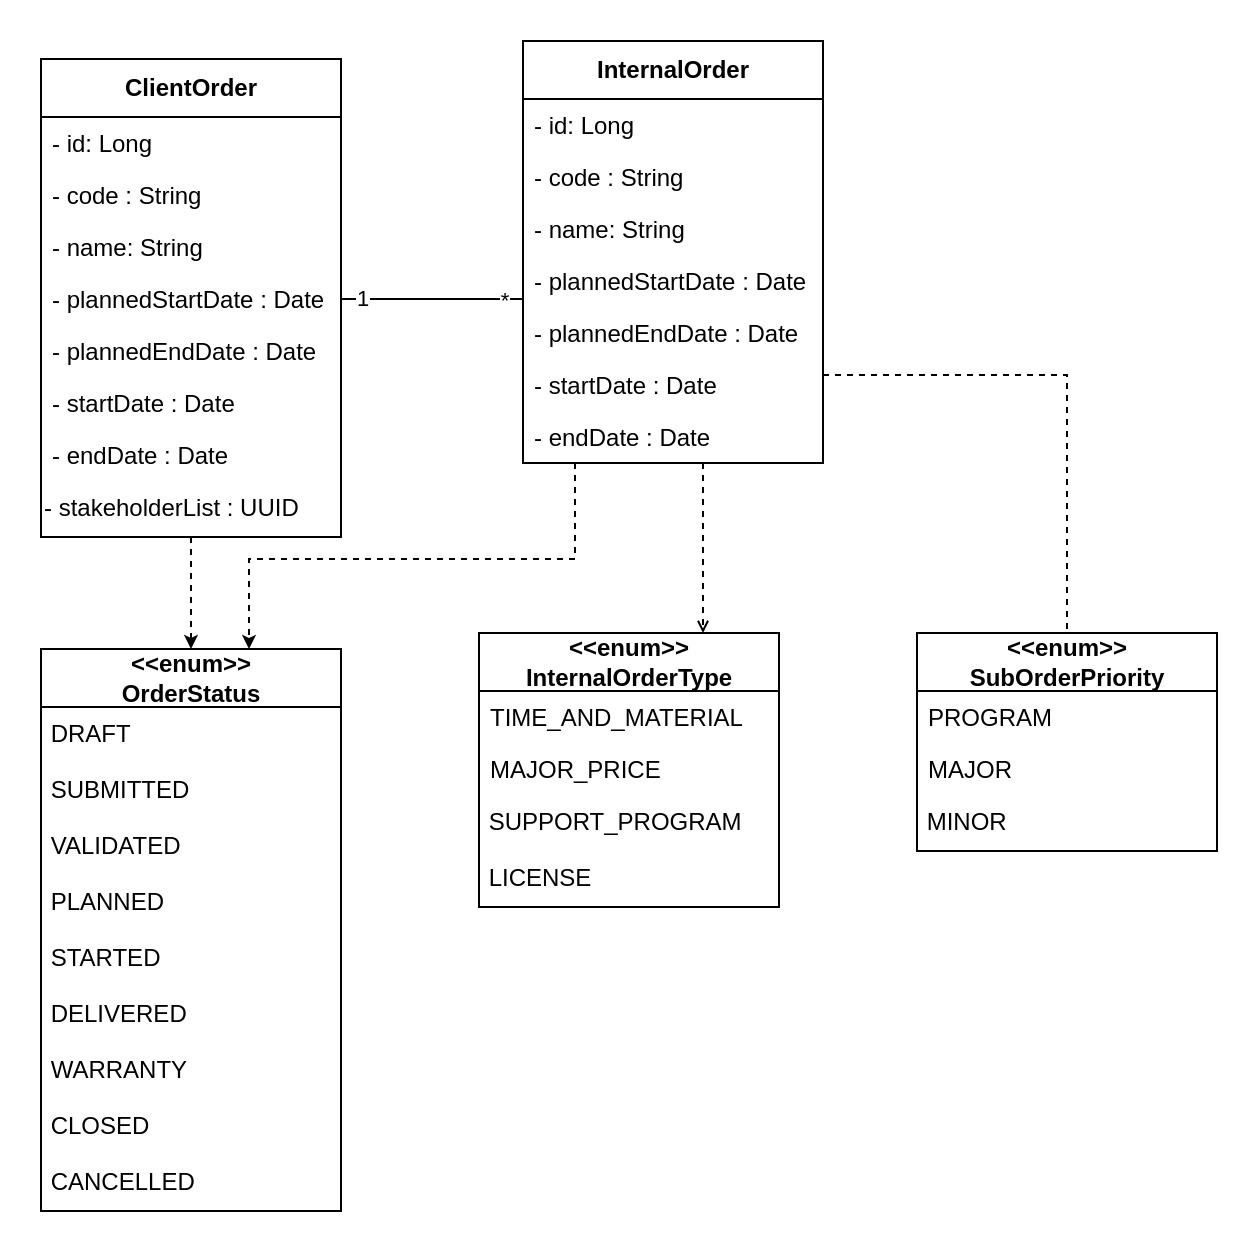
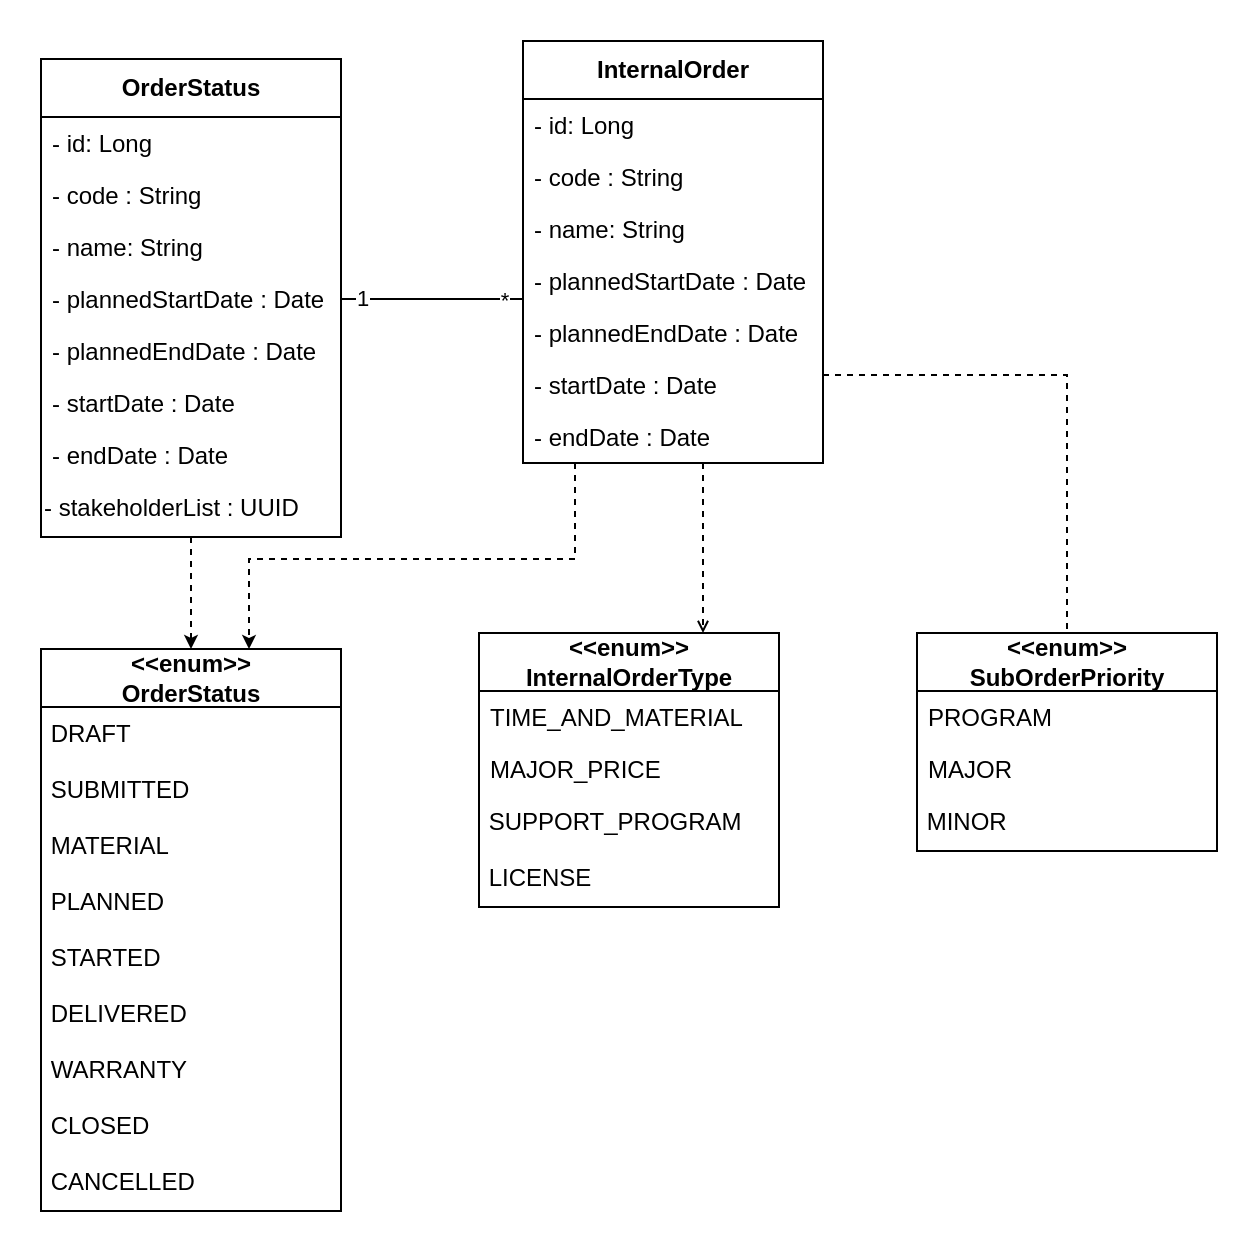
node "ClientOrder": label "ClientOrder" -> "OrderStatus"
node "VALIDATED": label "VALIDATED" -> "MATERIAL"
